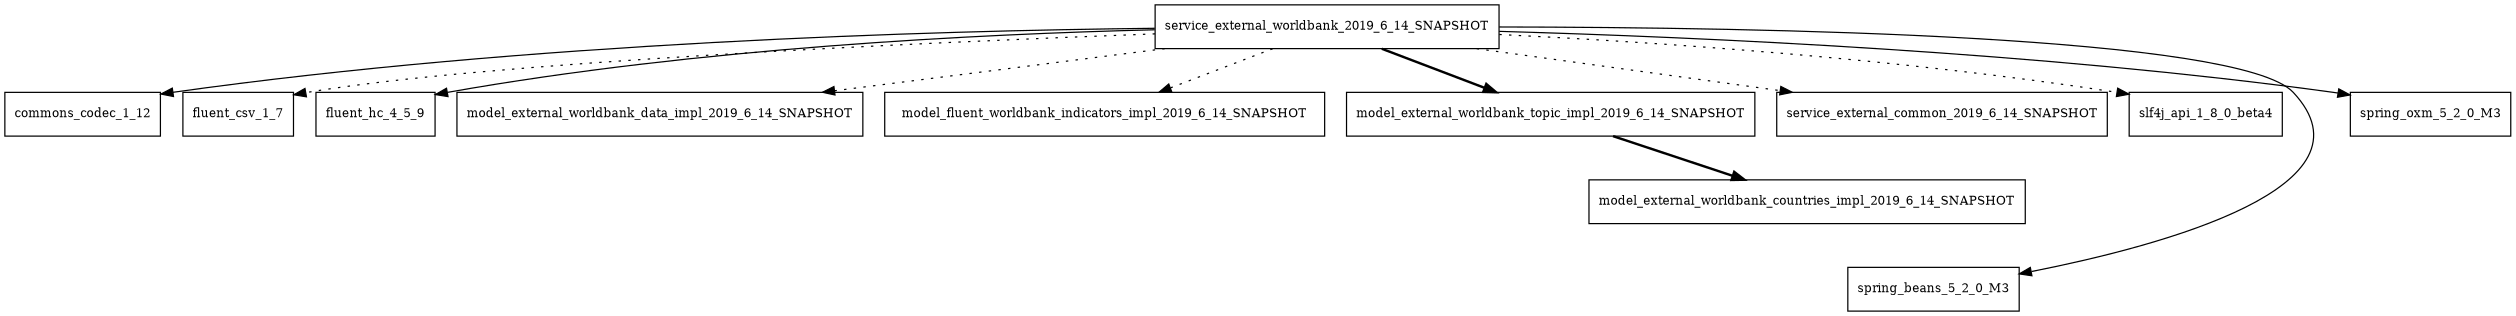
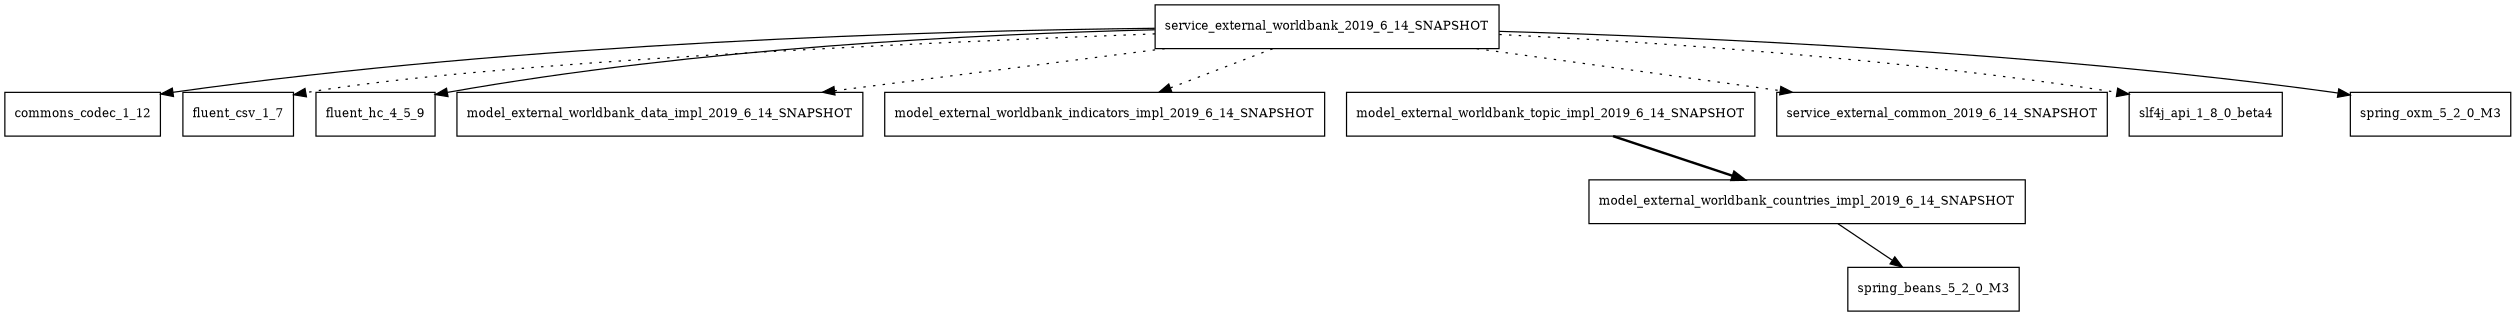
edge "service_external_worldbank_2019_6_14_SNAPSHOT" -> "spring_beans_5_2_0_M3": now "model_external_worldbank_countries_impl_2019_6_14_SNAPSHOT" -> "spring_beans_5_2_0_M3"
edge "service_external_worldbank_2019_6_14_SNAPSHOT" -> "model_external_worldbank_topic_impl_2019_6_14_SNAPSHOT": removed
node "model_fluent_worldbank_indicators_impl_2019_6_14_SNAPSHOT": label "model_fluent_worldbank_indicators_impl_2019_6_14_SNAPSHOT" -> "model_external_worldbank_indicators_impl_2019_6_14_SNAPSHOT"
